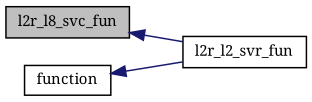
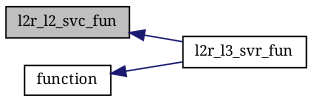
node "l2r_l8_svc_fun": label "l2r_l8_svc_fun" -> "l2r_l2_svc_fun"
node "l2r_l2_svr_fun": label "l2r_l2_svr_fun" -> "l2r_l3_svr_fun"
